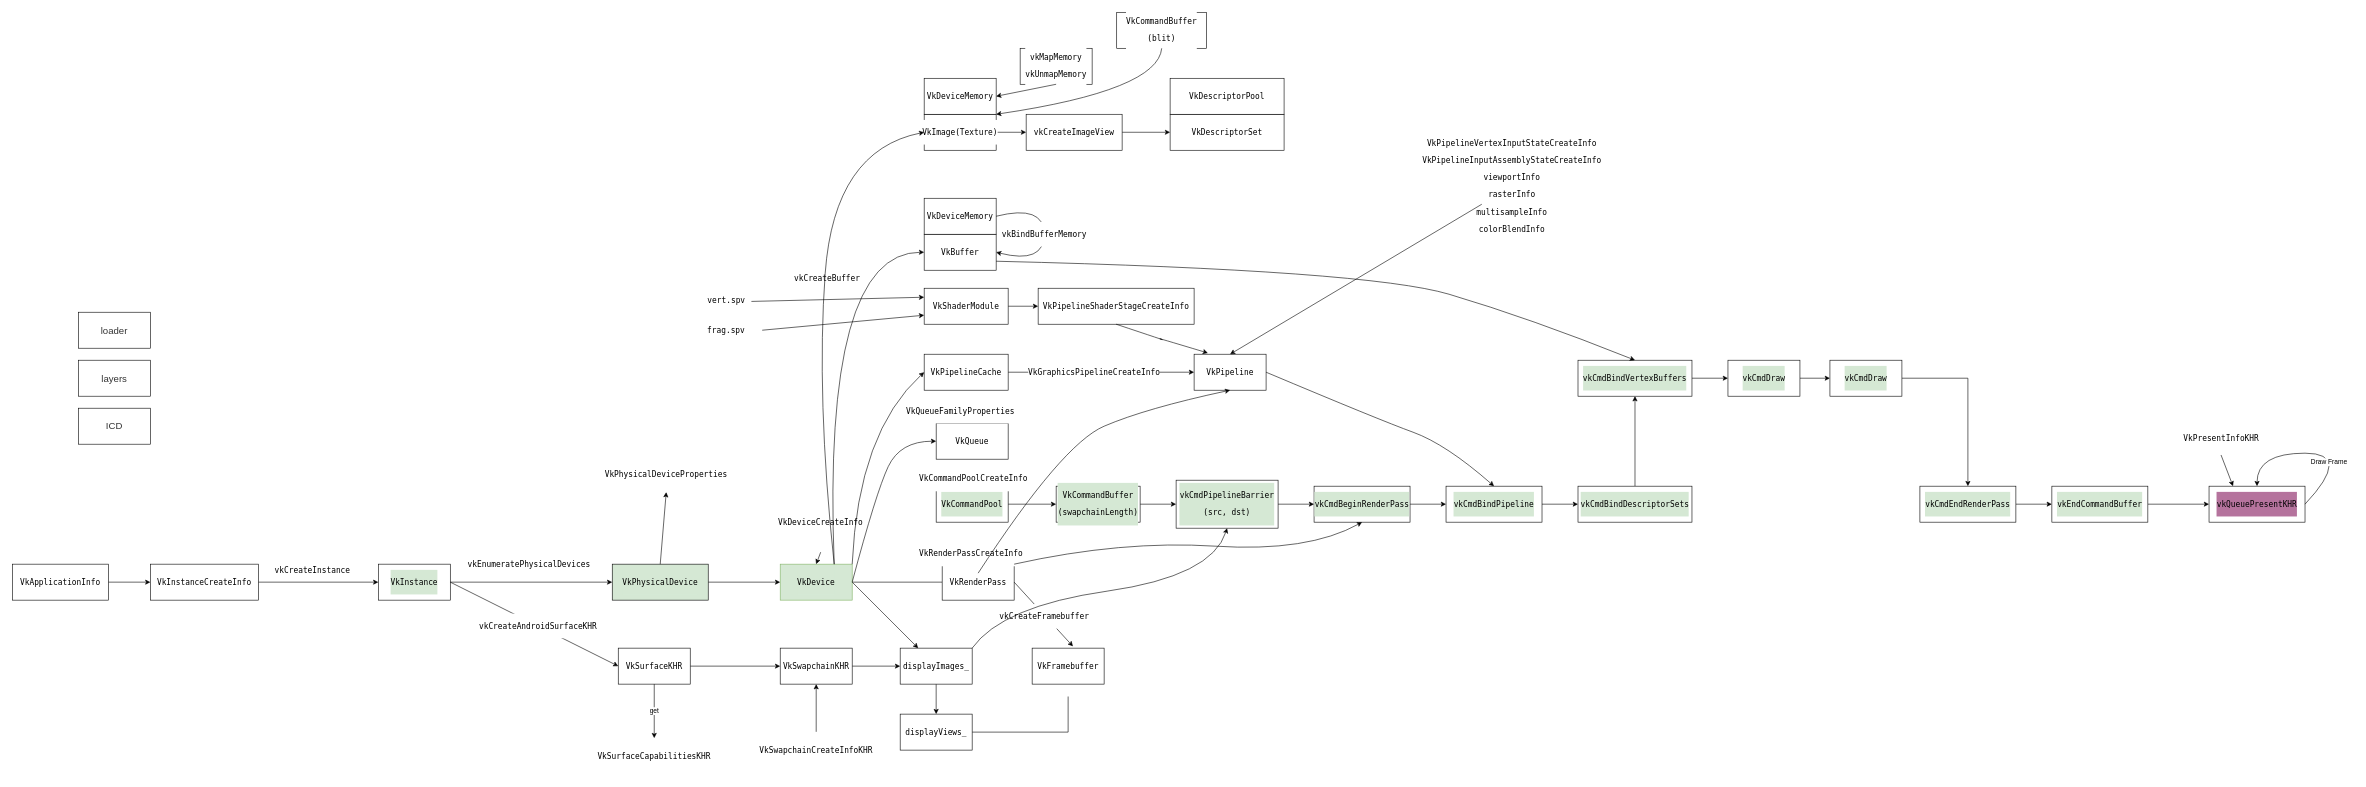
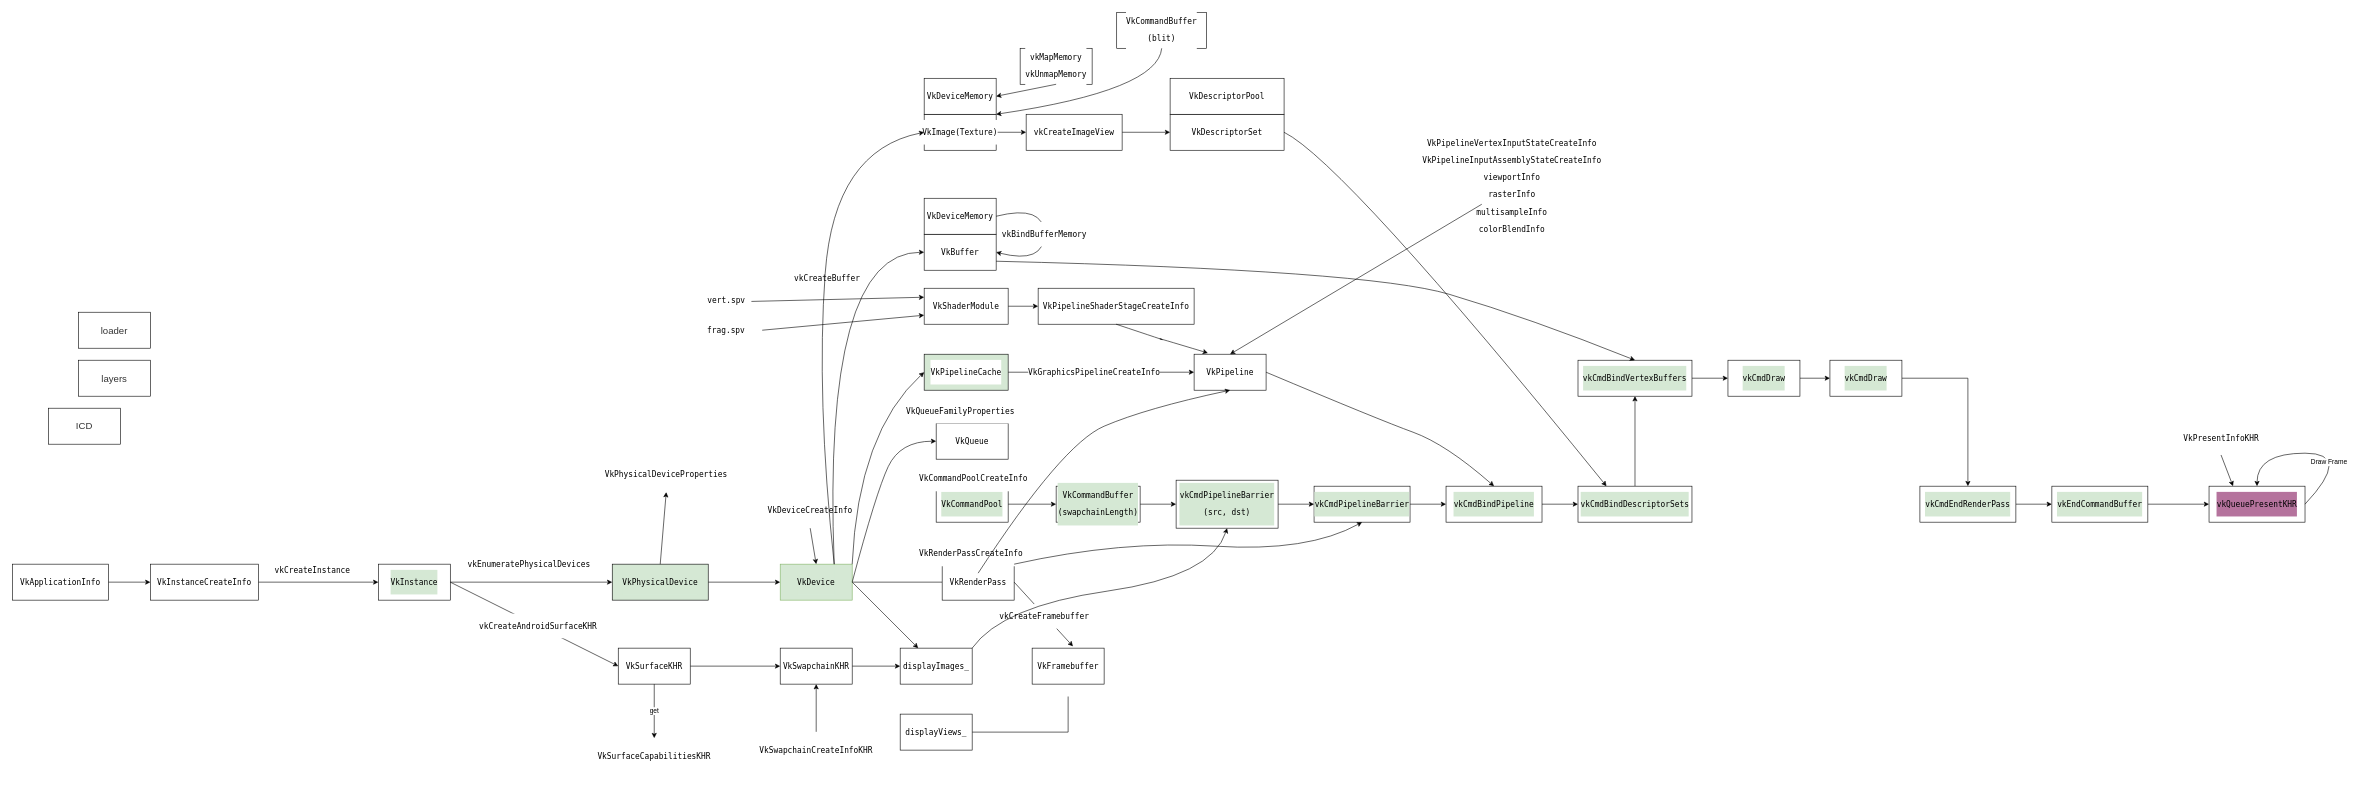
edge "VkDescriptorSet" -> "vkCmdBindDescriptorSets": added
node "VkPipelineCache": fillcolor #ffffff -> #d5e8d4
node "ICD": moved (114, 426) -> (84, 426)
node "vkCmdBeginRenderPass": label "vkCmdBeginRenderPass" -> "vkCmdPipelineBarrier"
node "VkDeviceCreateInfo": size 93x60 -> 72x36
edge "displayImages_" -> "displayViews_": removed
